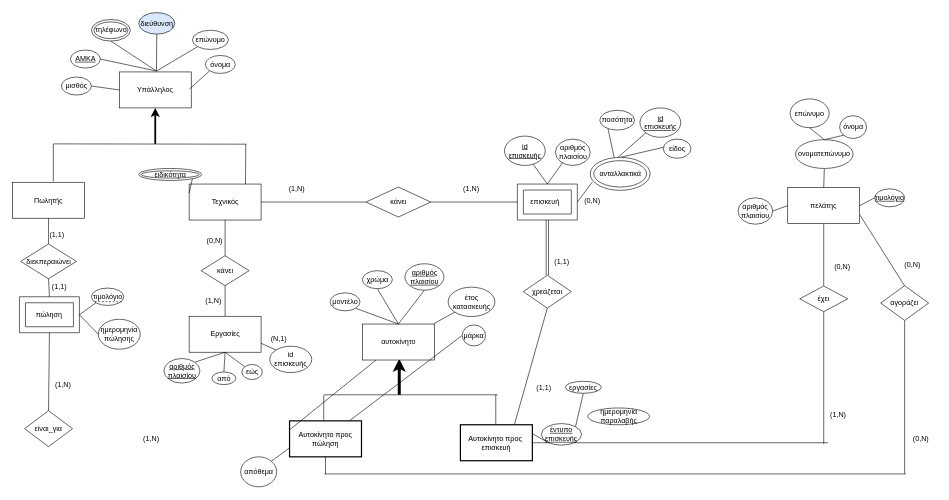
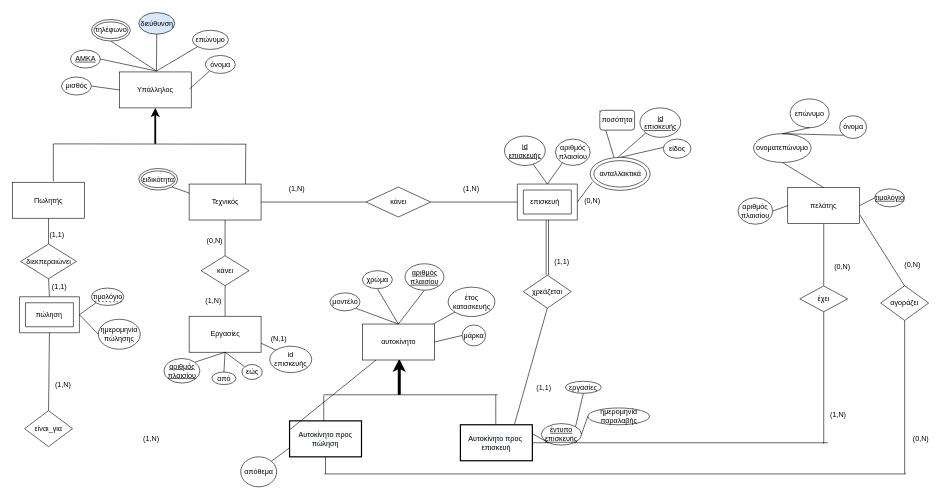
node "ποσότητα": shape ellipse -> rounded rectangle
node "ονοματεπώνυμο": moved (825, 154) -> (783, 148)
node "ειδικότητα": size 63x12 -> 39x22
edge "μάρκα" -- "Αυτοκίνητο προςπώληση": now "μάρκα" -- "αυτοκίνητο"
edge "ημερομηνία παραλαβής" -- "έντυπο επισκευής": added
